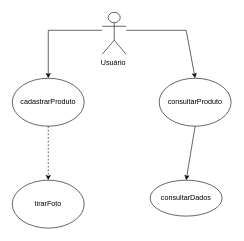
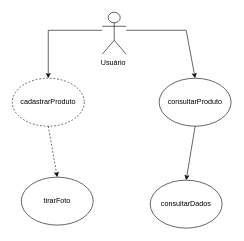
node "cadastrarProduto": style solid -> dashed
node "consultarDados": size 72x36 -> 72x48
node "tirarFoto": moved (48, 204) -> (57, 201)
